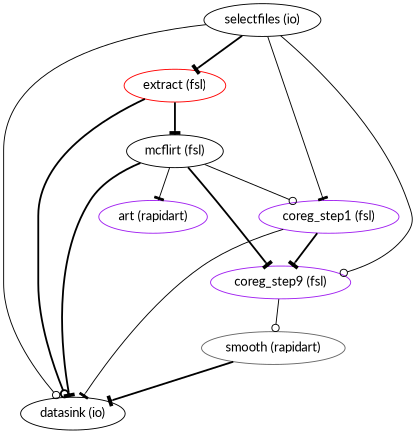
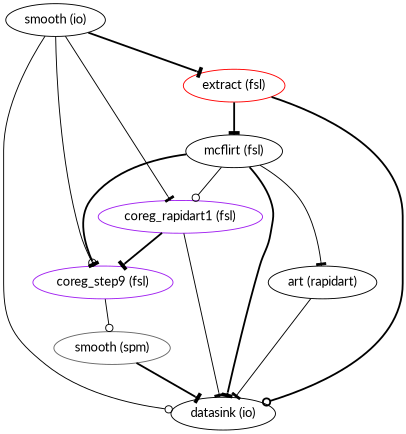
node "selectfiles (io)": label "selectfiles (io)" -> "smooth (io)"
node "art (rapidart)": color purple -> black
node "coreg_step1 (fsl)": label "coreg_step1 (fsl)" -> "coreg_rapidart1 (fsl)"
edge "art (rapidart)" -> "datasink (io)": added
node "smooth (rapidart)": label "smooth (rapidart)" -> "smooth (spm)"
